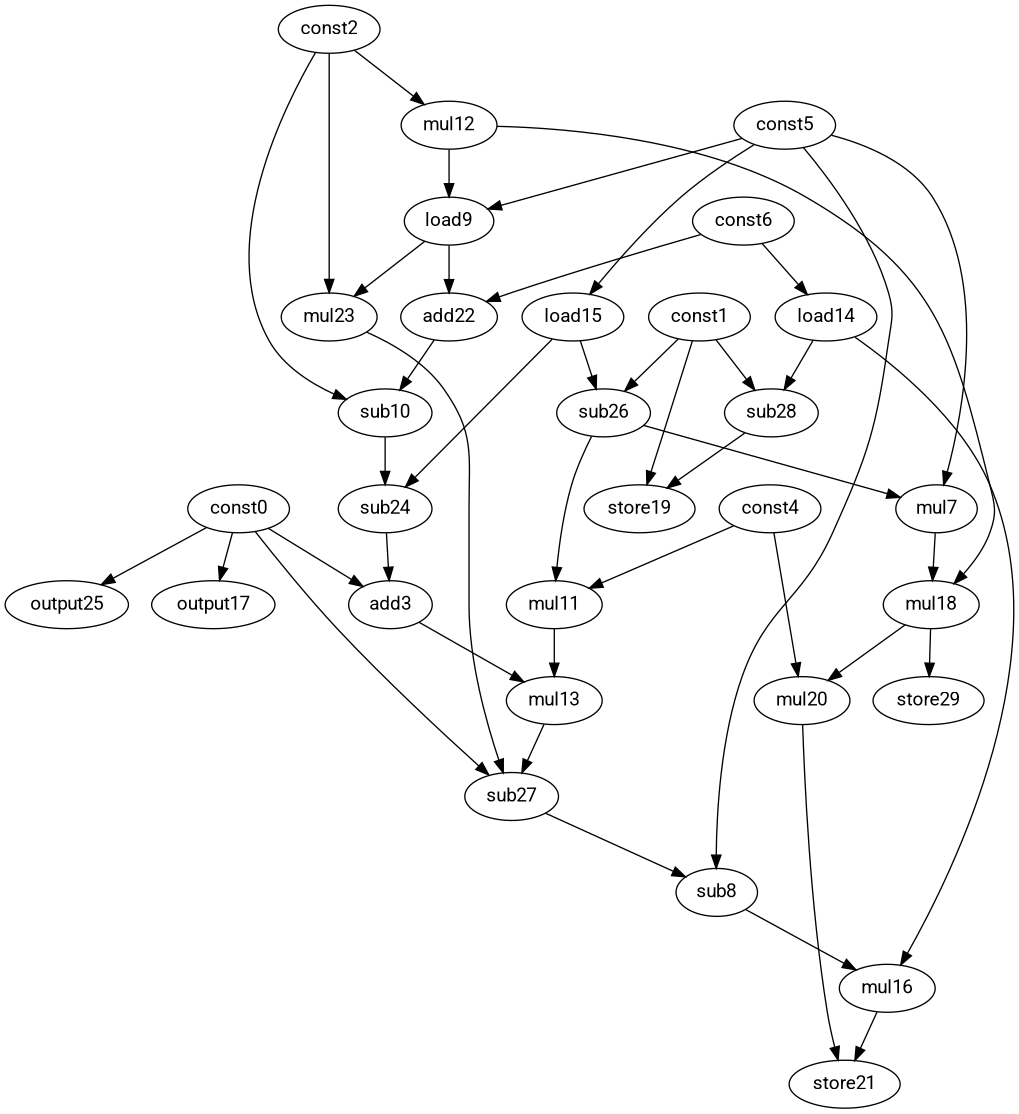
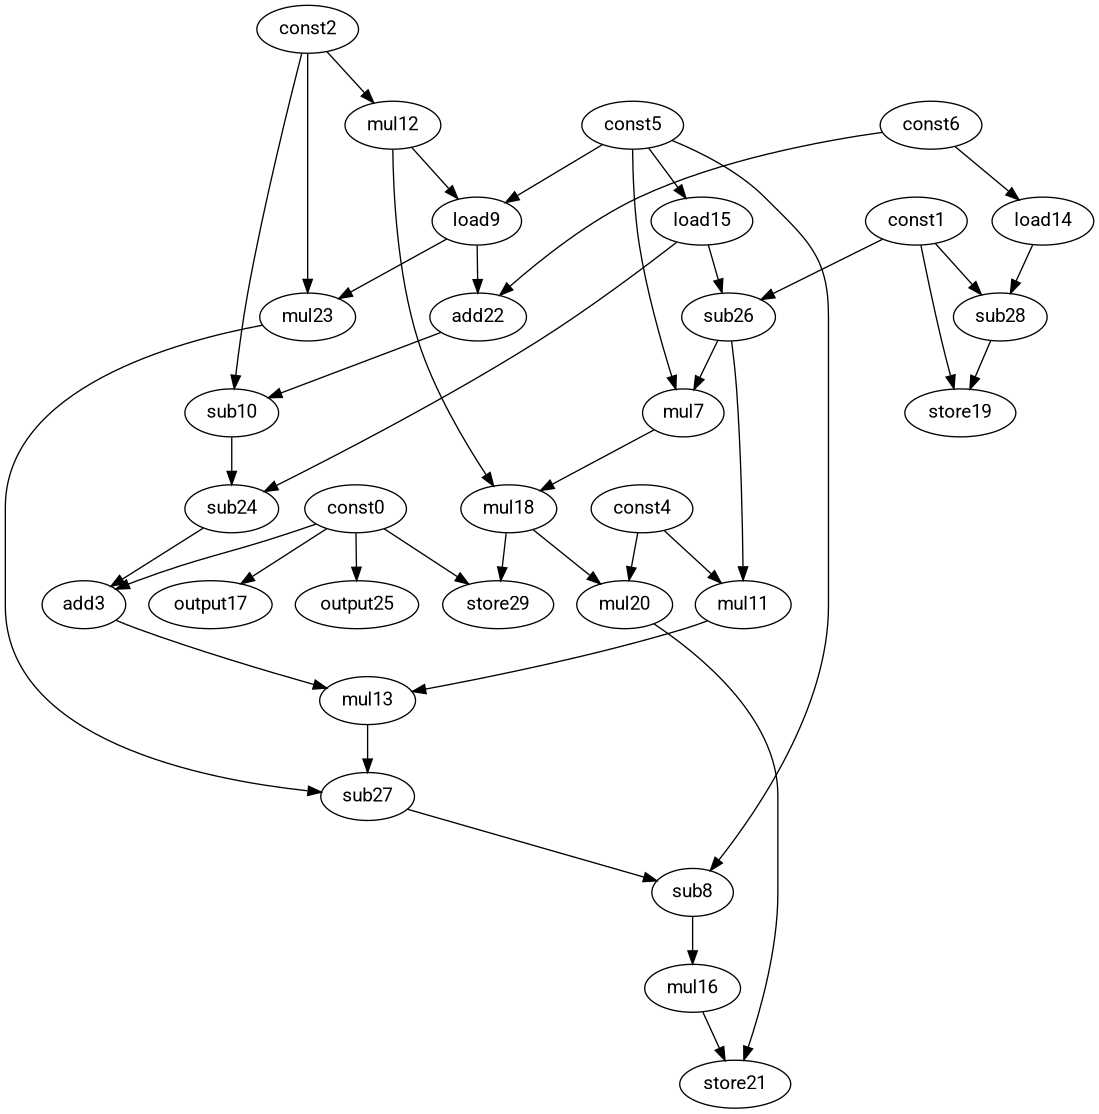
edge "load14" -> "mul16": removed
edge "const0" -> "sub27": now "const0" -> "store29"
